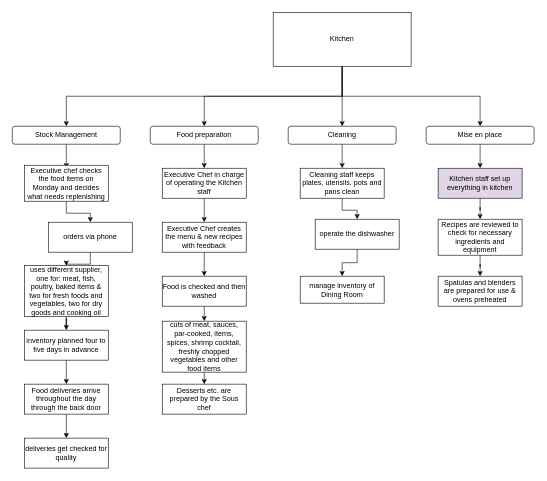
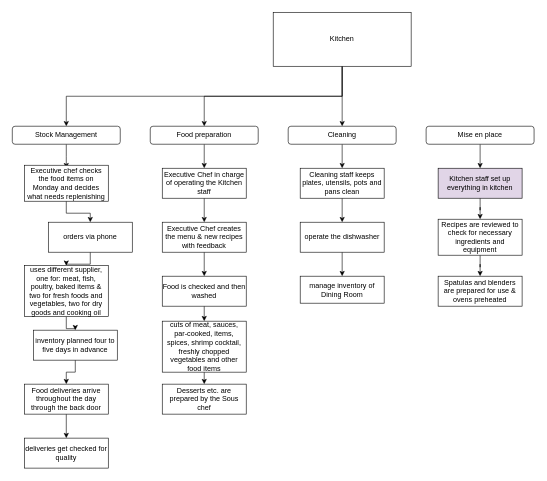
edge "Kitchen" -> "Mise en place": removed
node "operate the dishwasher": moved (357, 234) -> (342, 237)
node "inventory planned four to five days in advance": moved (66, 345) -> (75, 345)
